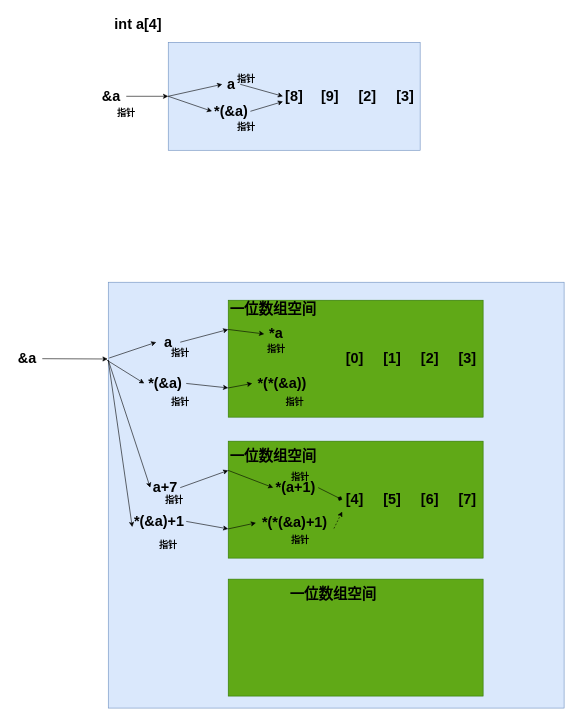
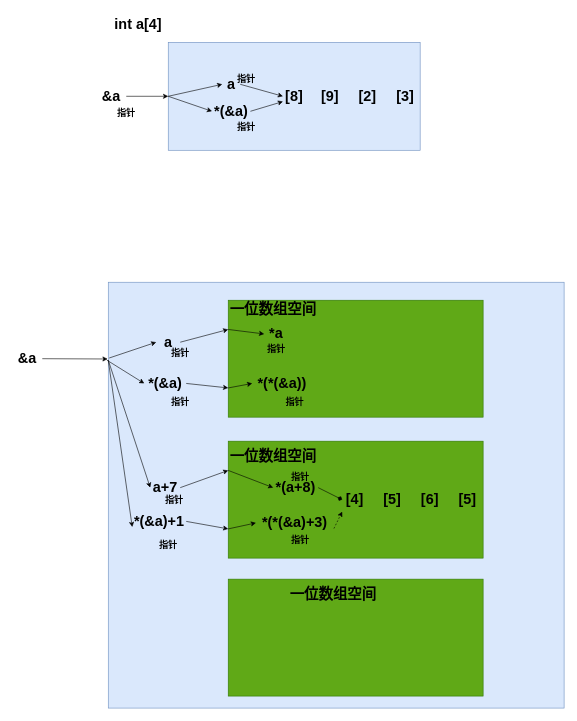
node "[0] [1] [2] [3]": removed
node "*(a+1)": label "*(a+1)" -> "*(a+8)"
node "[4] [5] [6] [7]": label "[4] [5] [6] [7]" -> "[4] [5] [6] [5]"
node "*(*(&a)+1)": label "*(*(&a)+1)" -> "*(*(&a)+3)"
